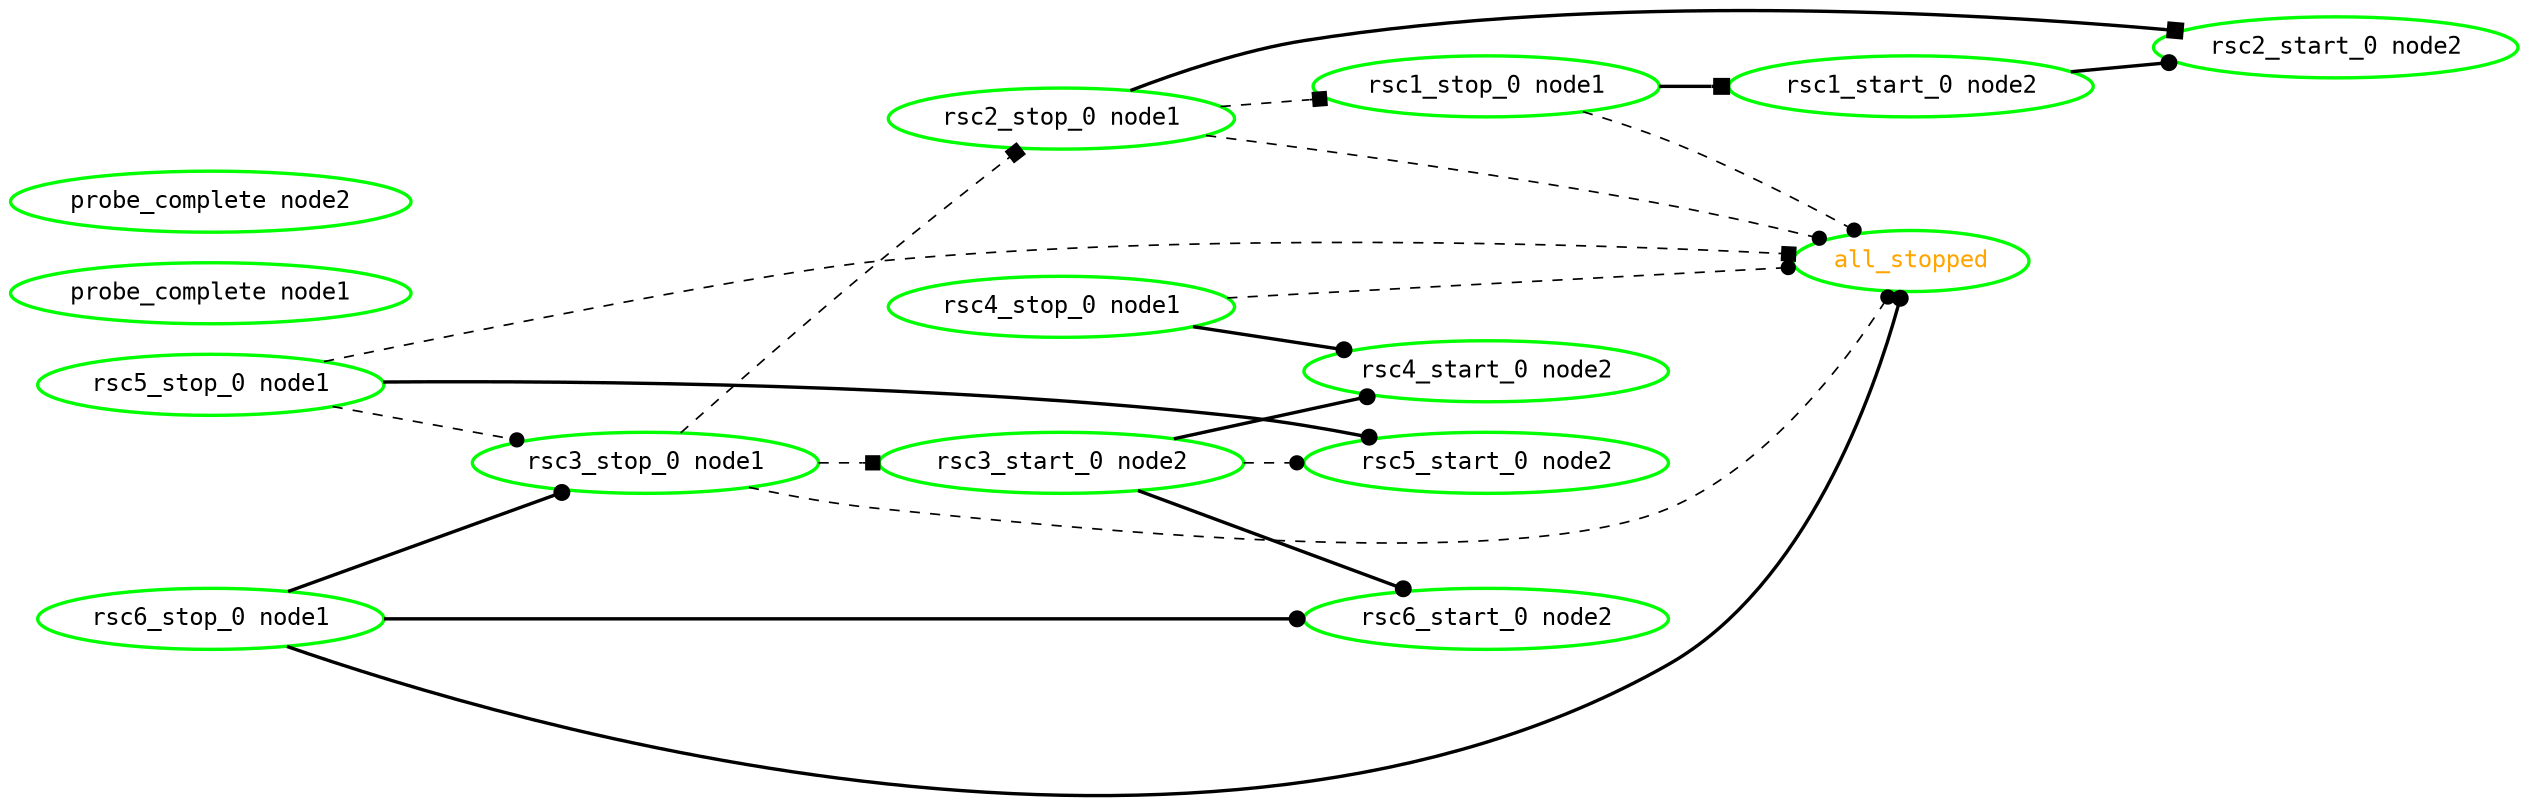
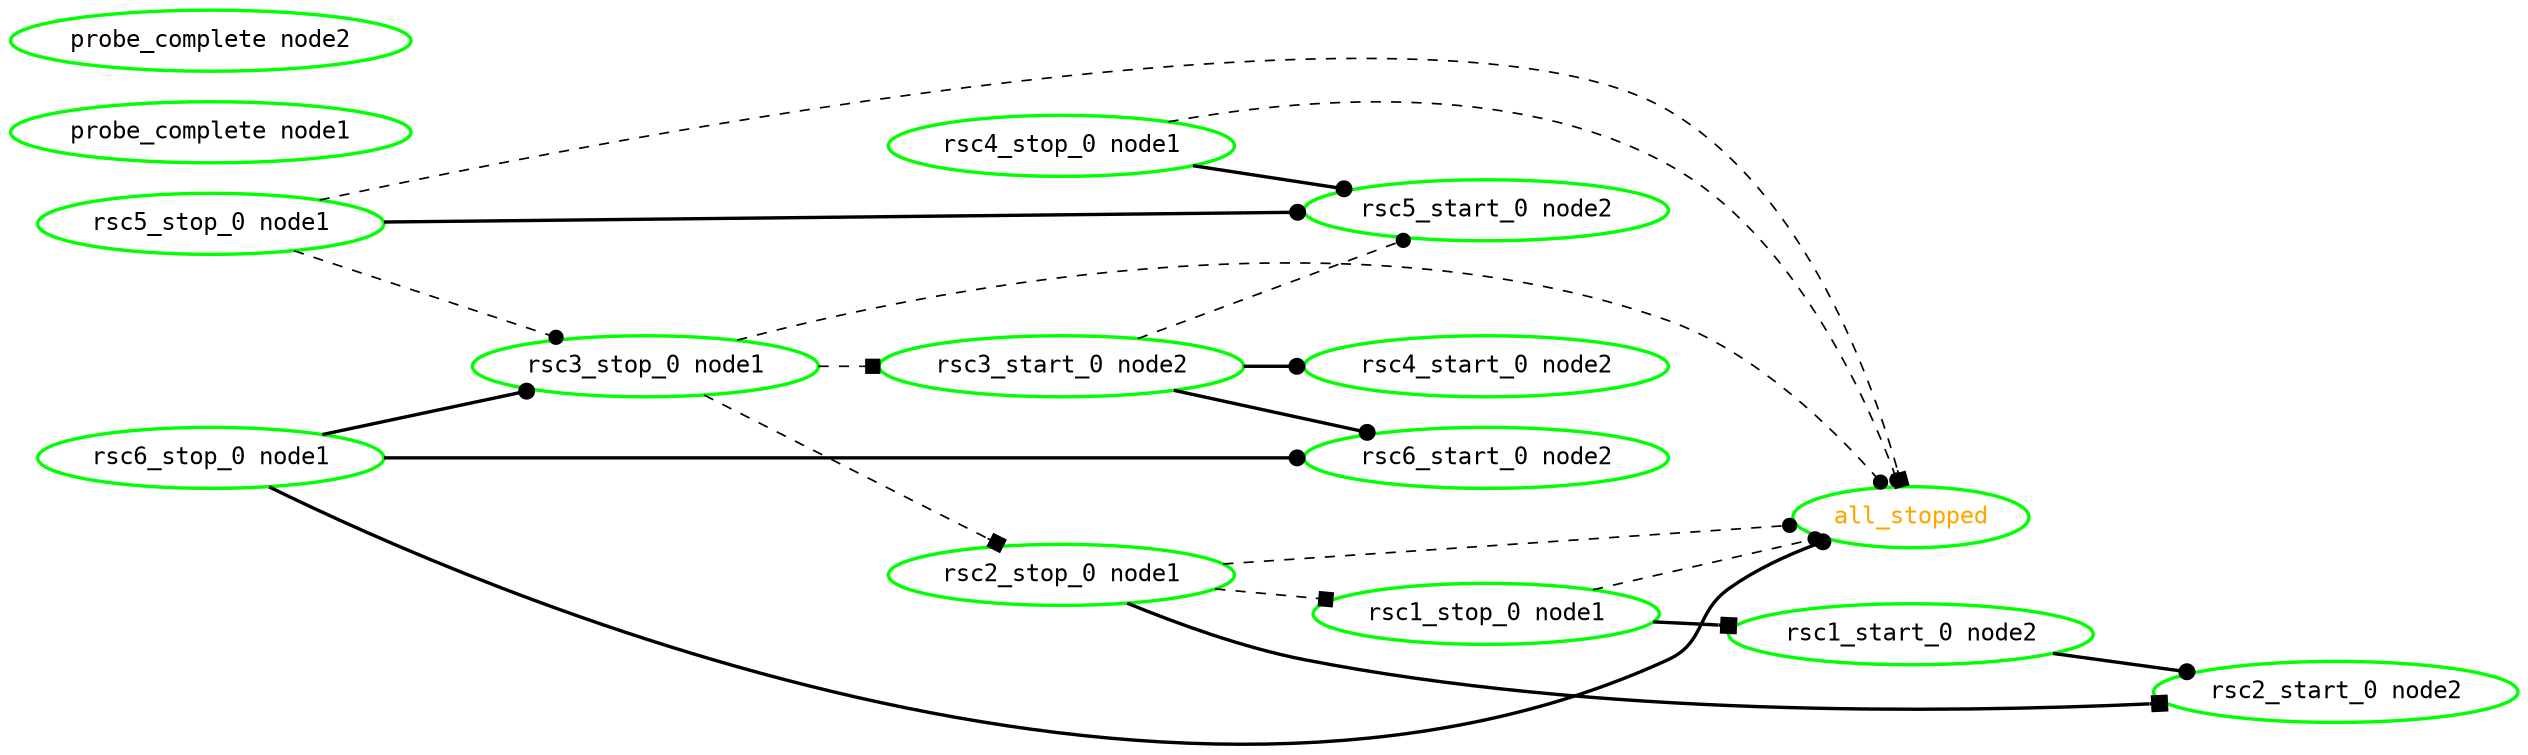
edge "rsc4_stop_0 node1" -> "rsc4_start_0 node2": now "rsc4_stop_0 node1" -> "rsc5_start_0 node2"
